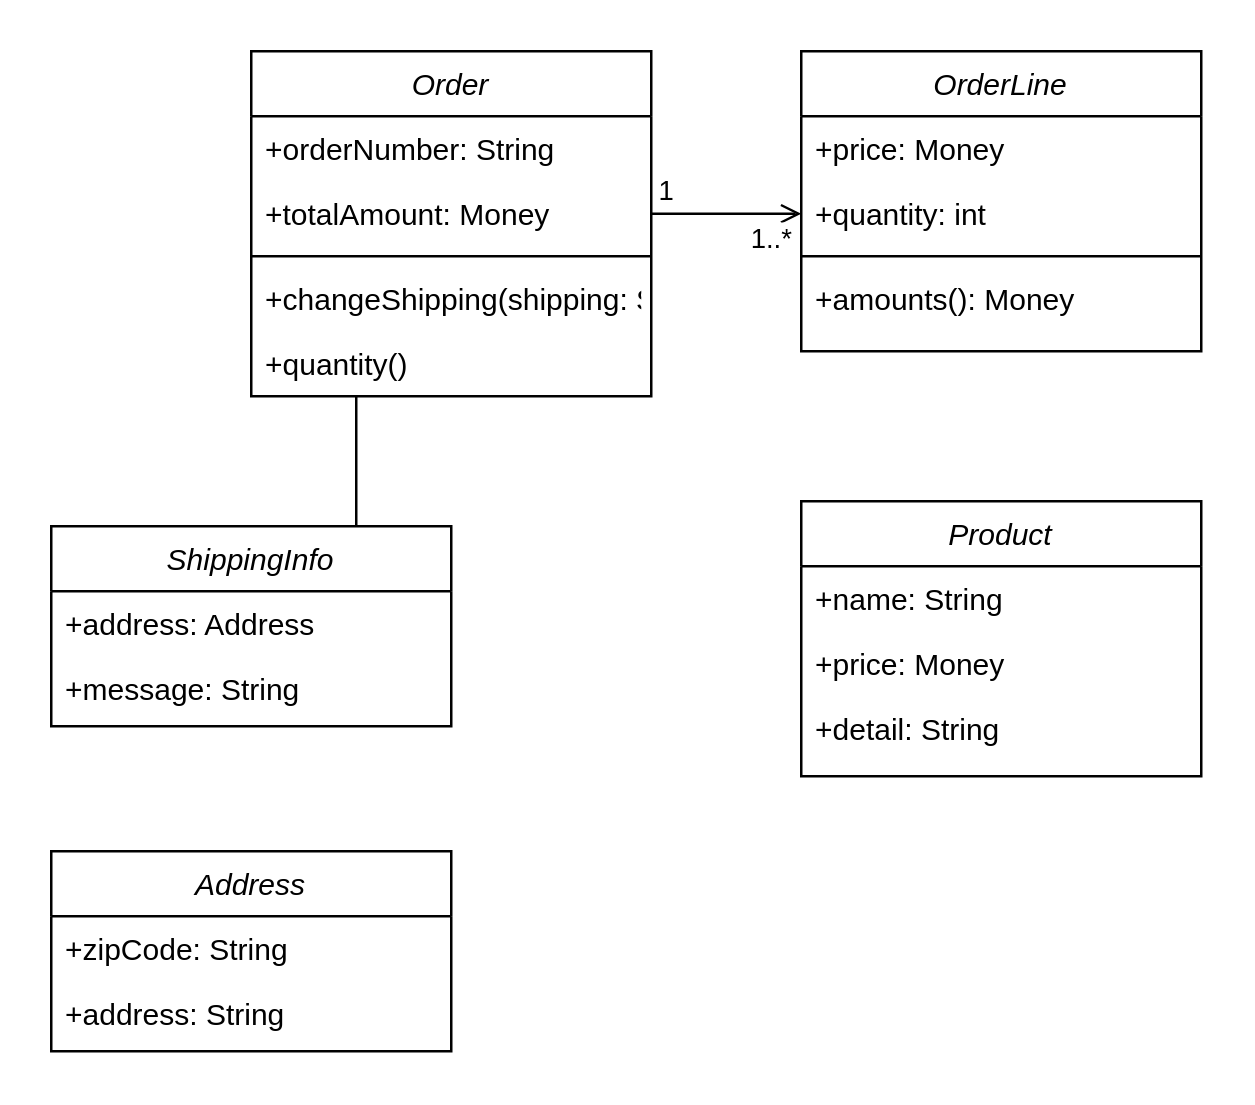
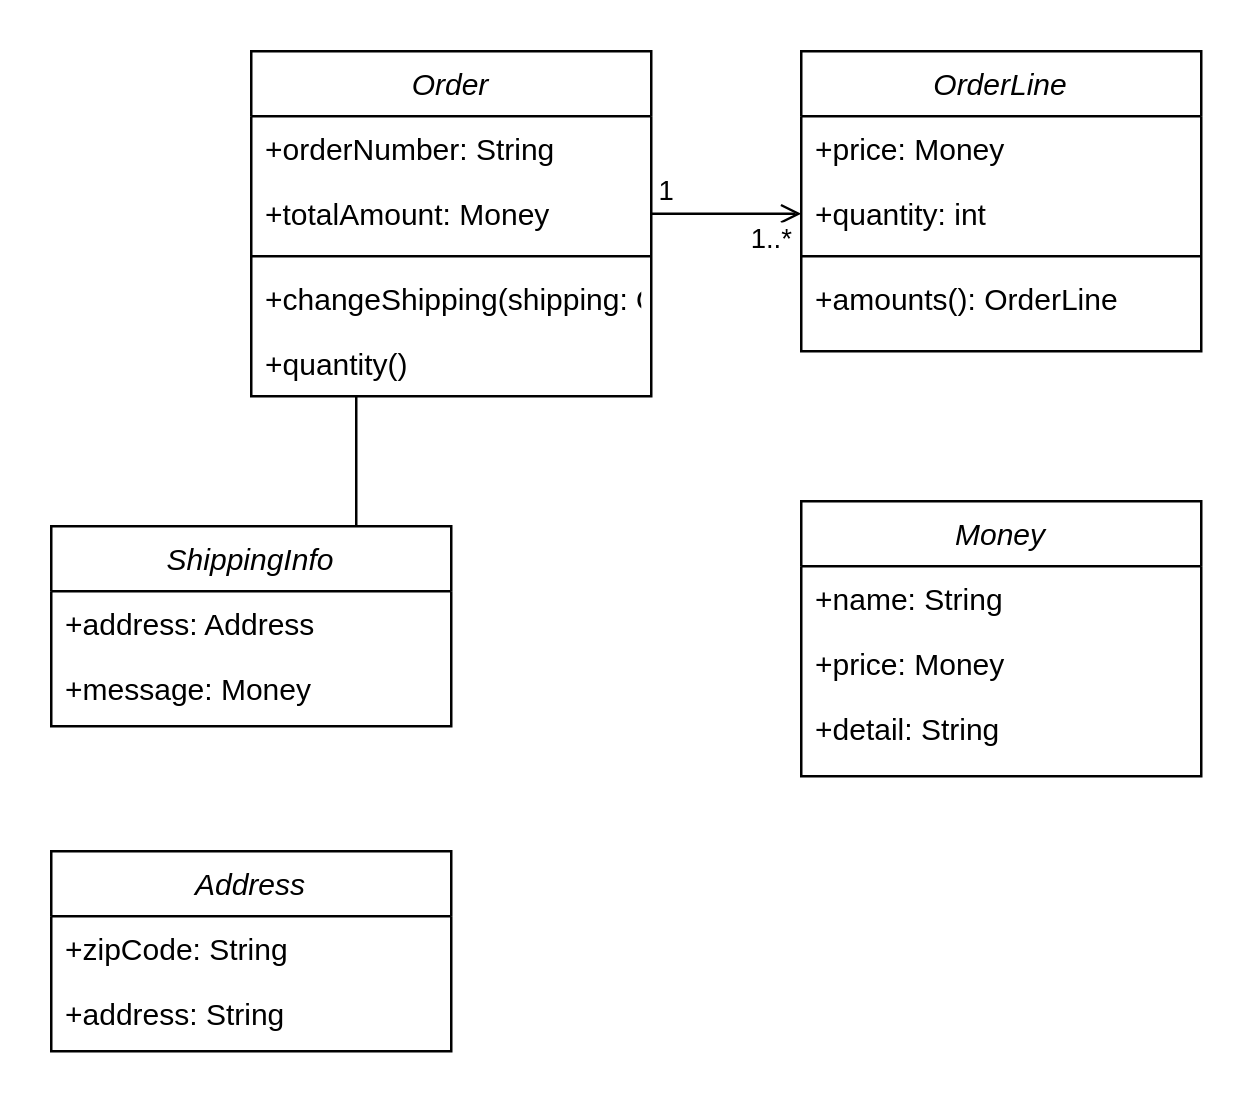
node "+changeShipping(shipping: ShippingInfo)": label "+changeShipping(shipping: ShippingInfo)" -> "+changeShipping(shipping: OrderLine)"
node "+amounts(): Money": label "+amounts(): Money" -> "+amounts(): OrderLine"
node "Product": label "Product" -> "Money"
node "+message: String": label "+message: String" -> "+message: Money"
